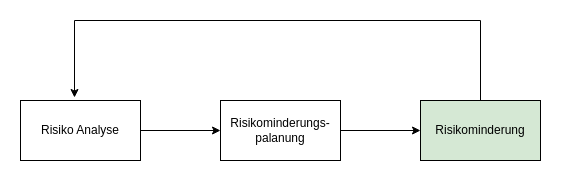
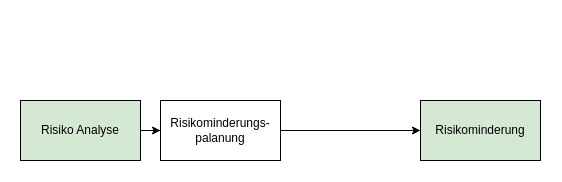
edge "Risikominderung" -> "Risiko Analyse": removed
node "Risiko Analyse": fillcolor #ffffff -> #d5e8d4
node "Risikominderungs- palanung": moved (281, 131) -> (221, 131)
